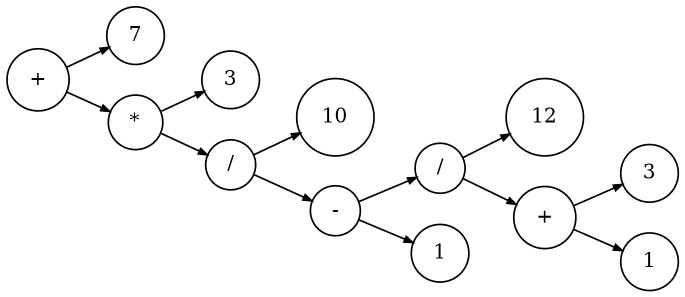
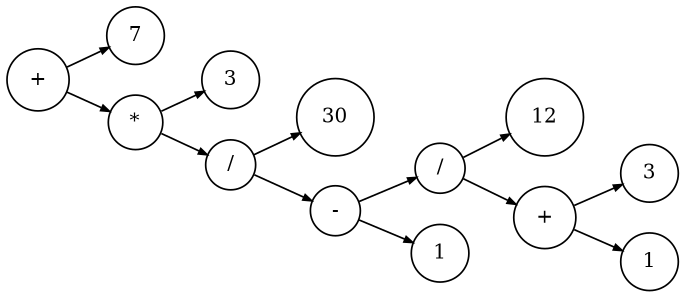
node "10": label "10" -> "30"
